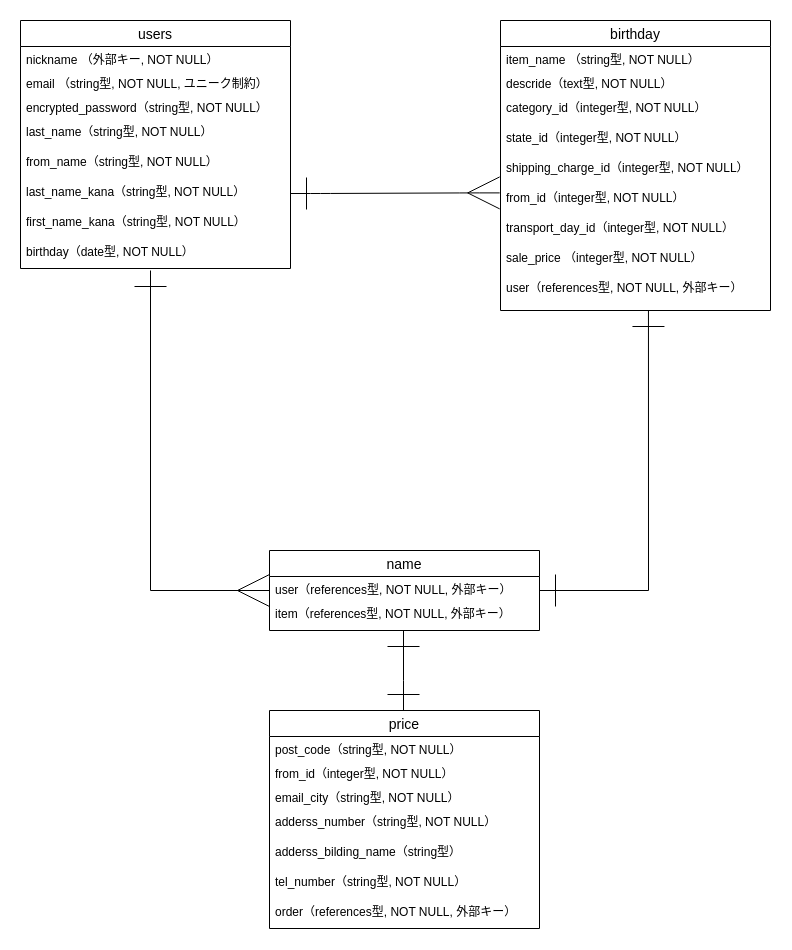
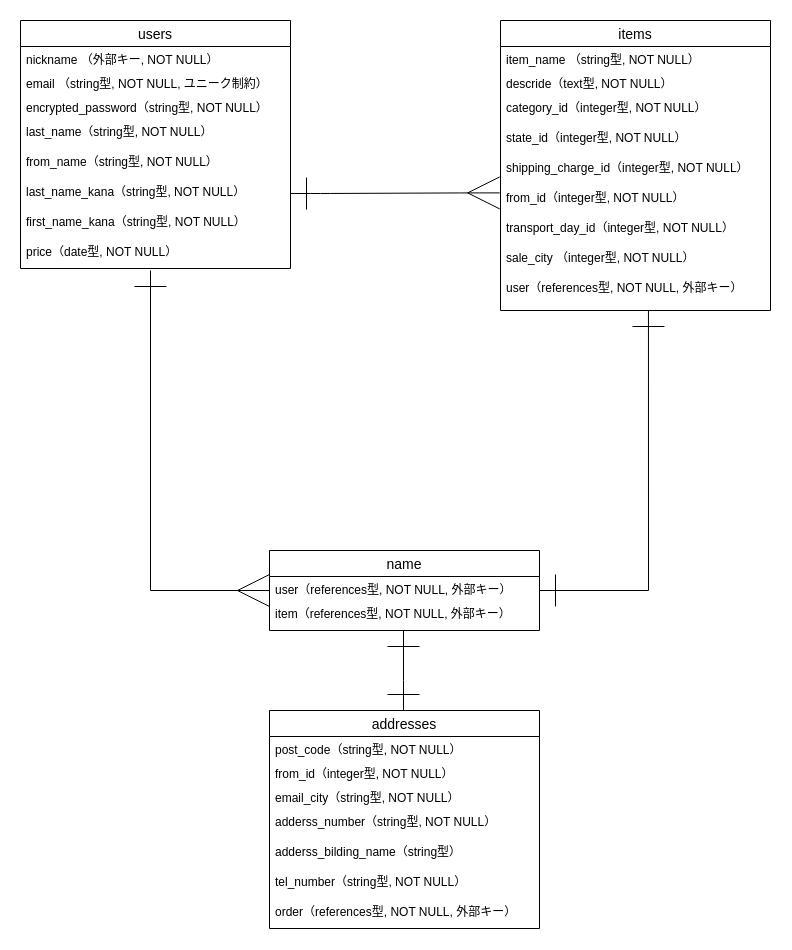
node "birthday": label "birthday" -> "items"
node "birthday（date型, NOT NULL）": label "birthday（date型, NOT NULL）" -> "price（date型, NOT NULL）"
node "sale_price （integer型, NOT NULL）": label "sale_price （integer型, NOT NULL）" -> "sale_city （integer型, NOT NULL）"
node "price": label "price" -> "addresses"
